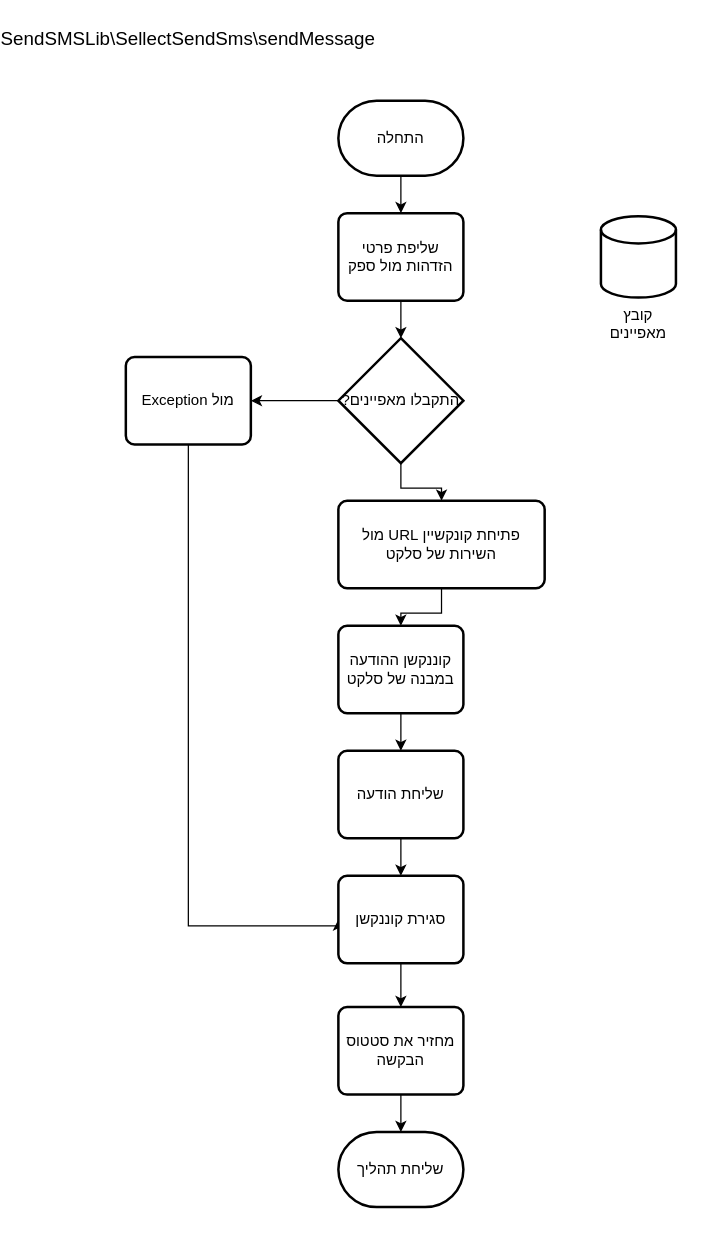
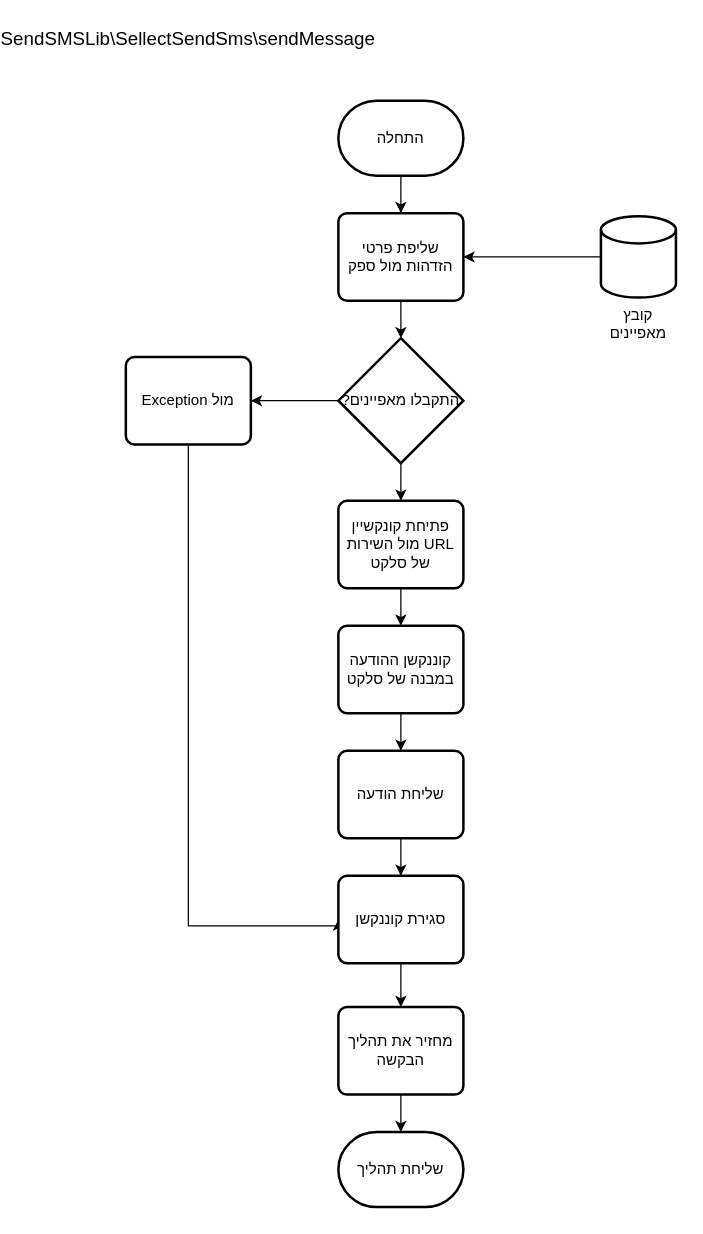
edge "קובץ מאפיינים" -> "שליפת פרטי הזדהות מול ספק": added
node "פתיחת קונקשיין URL מול השירות של סלקט": size 206x88 -> 125x88
node "מחזיר את סטטוס הבקשה": label "מחזיר את סטטוס הבקשה" -> "מחזיר את תהליך הבקשה"
